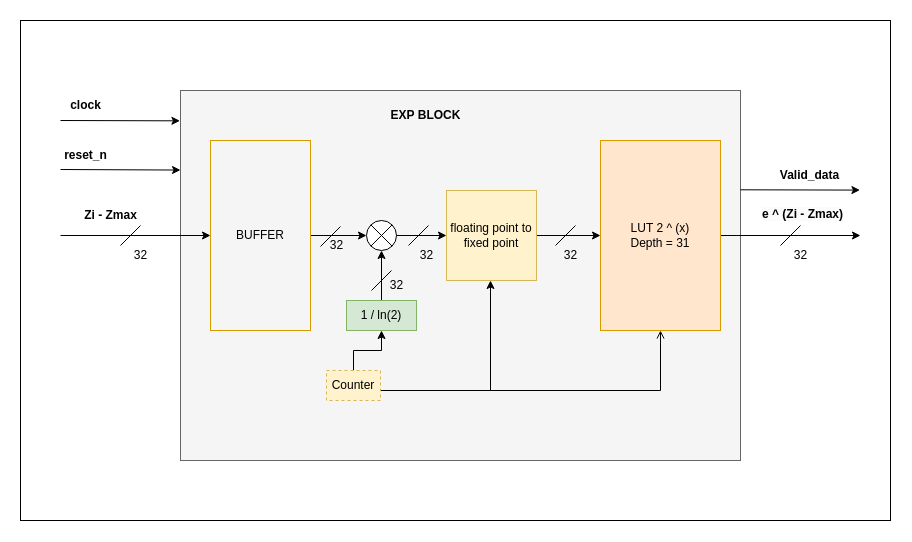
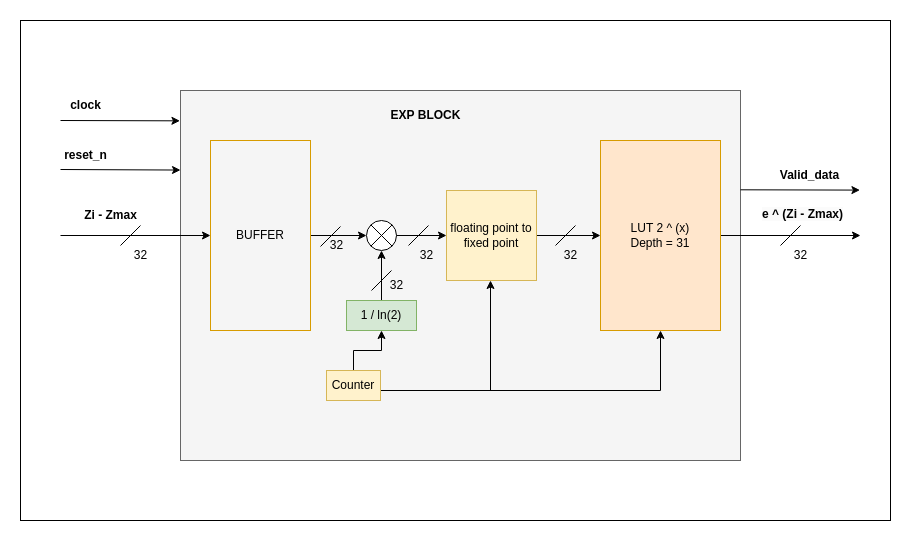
edge "Counter" -> "LUT 2 ^ (x) Depth = 31": arrowhead open -> classic
node "Counter": style dashed -> solid
